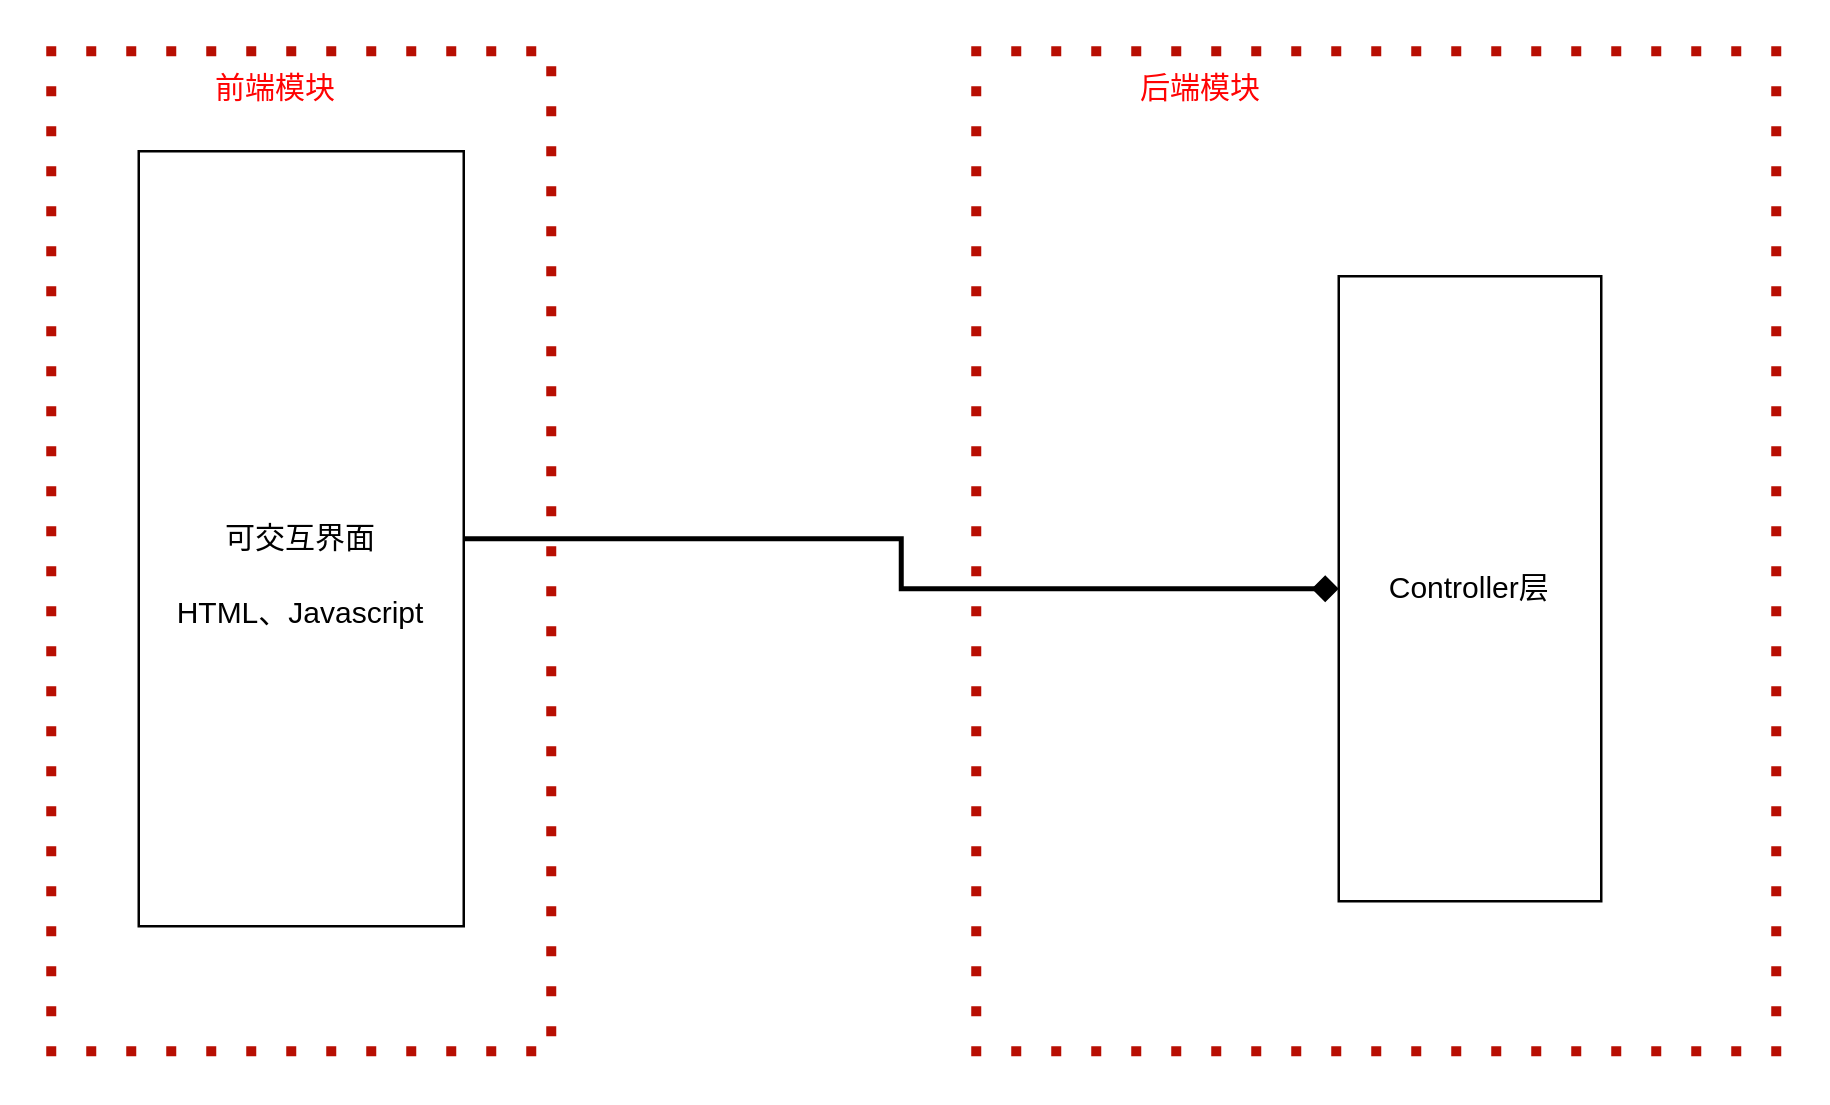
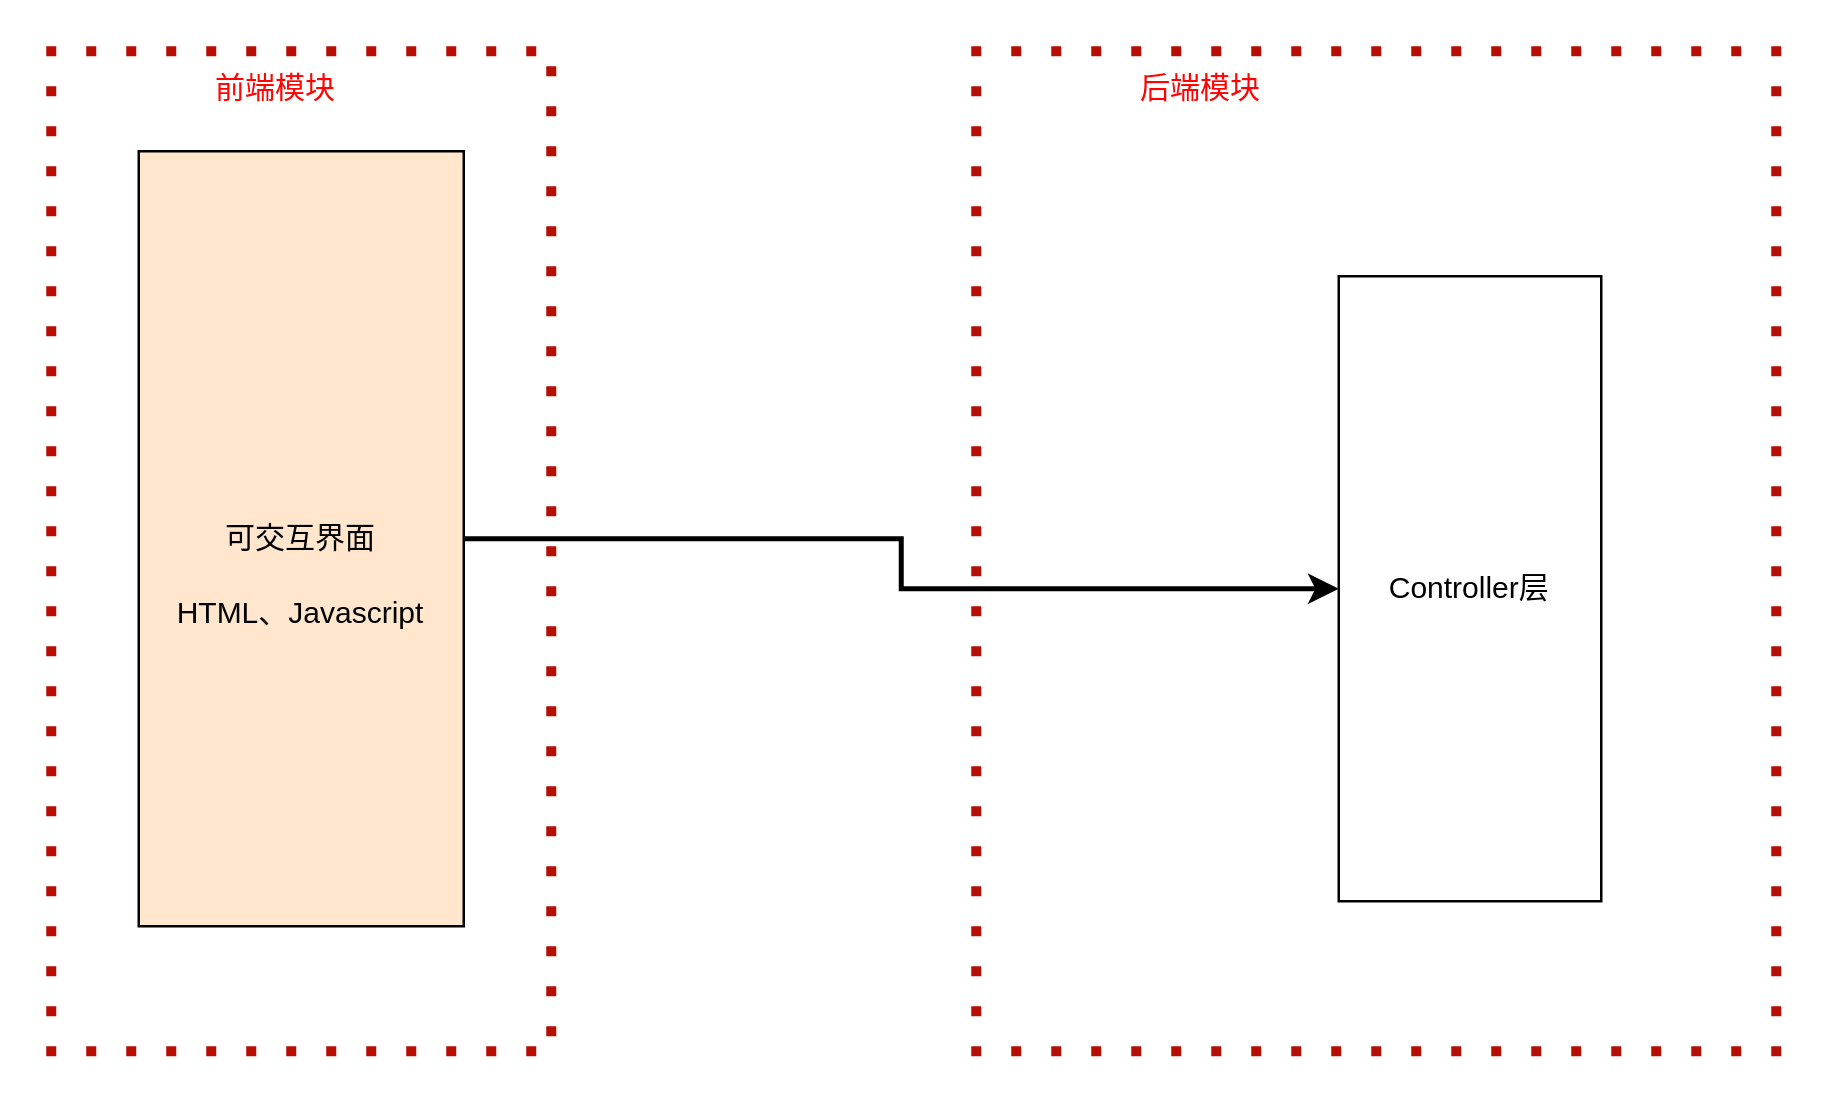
node "可交互界面": fillcolor #ffffff -> #ffe6cc
edge "可交互界面" -> "Controller层": arrowhead diamond -> classic
